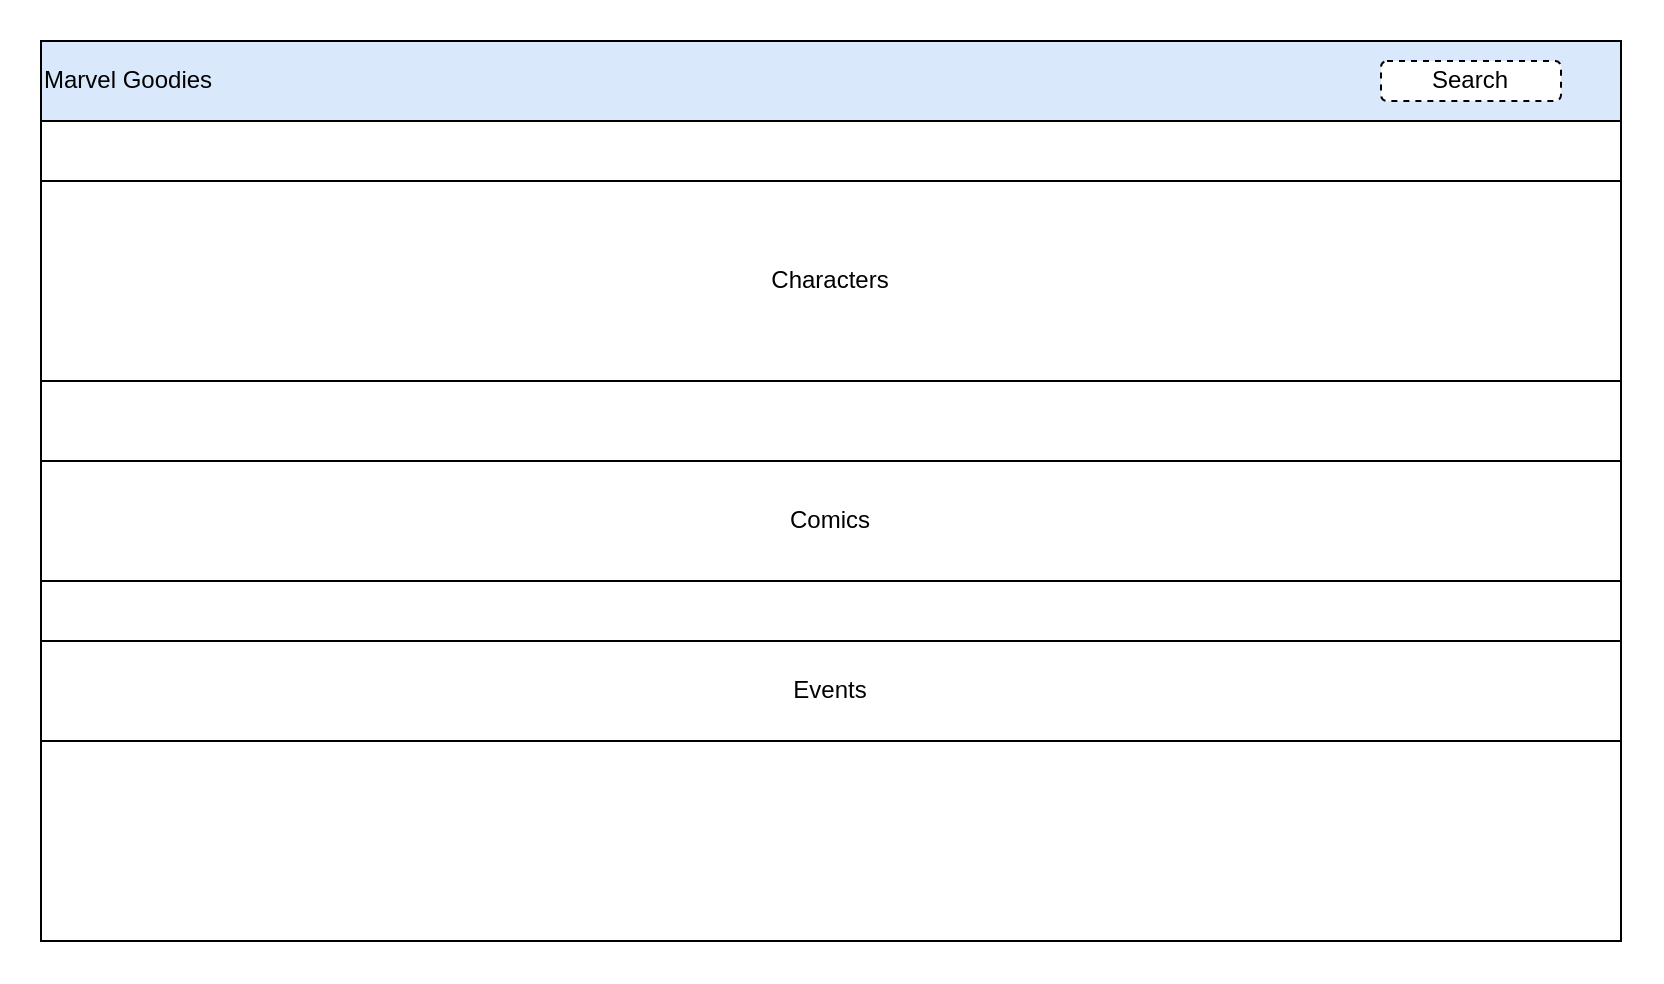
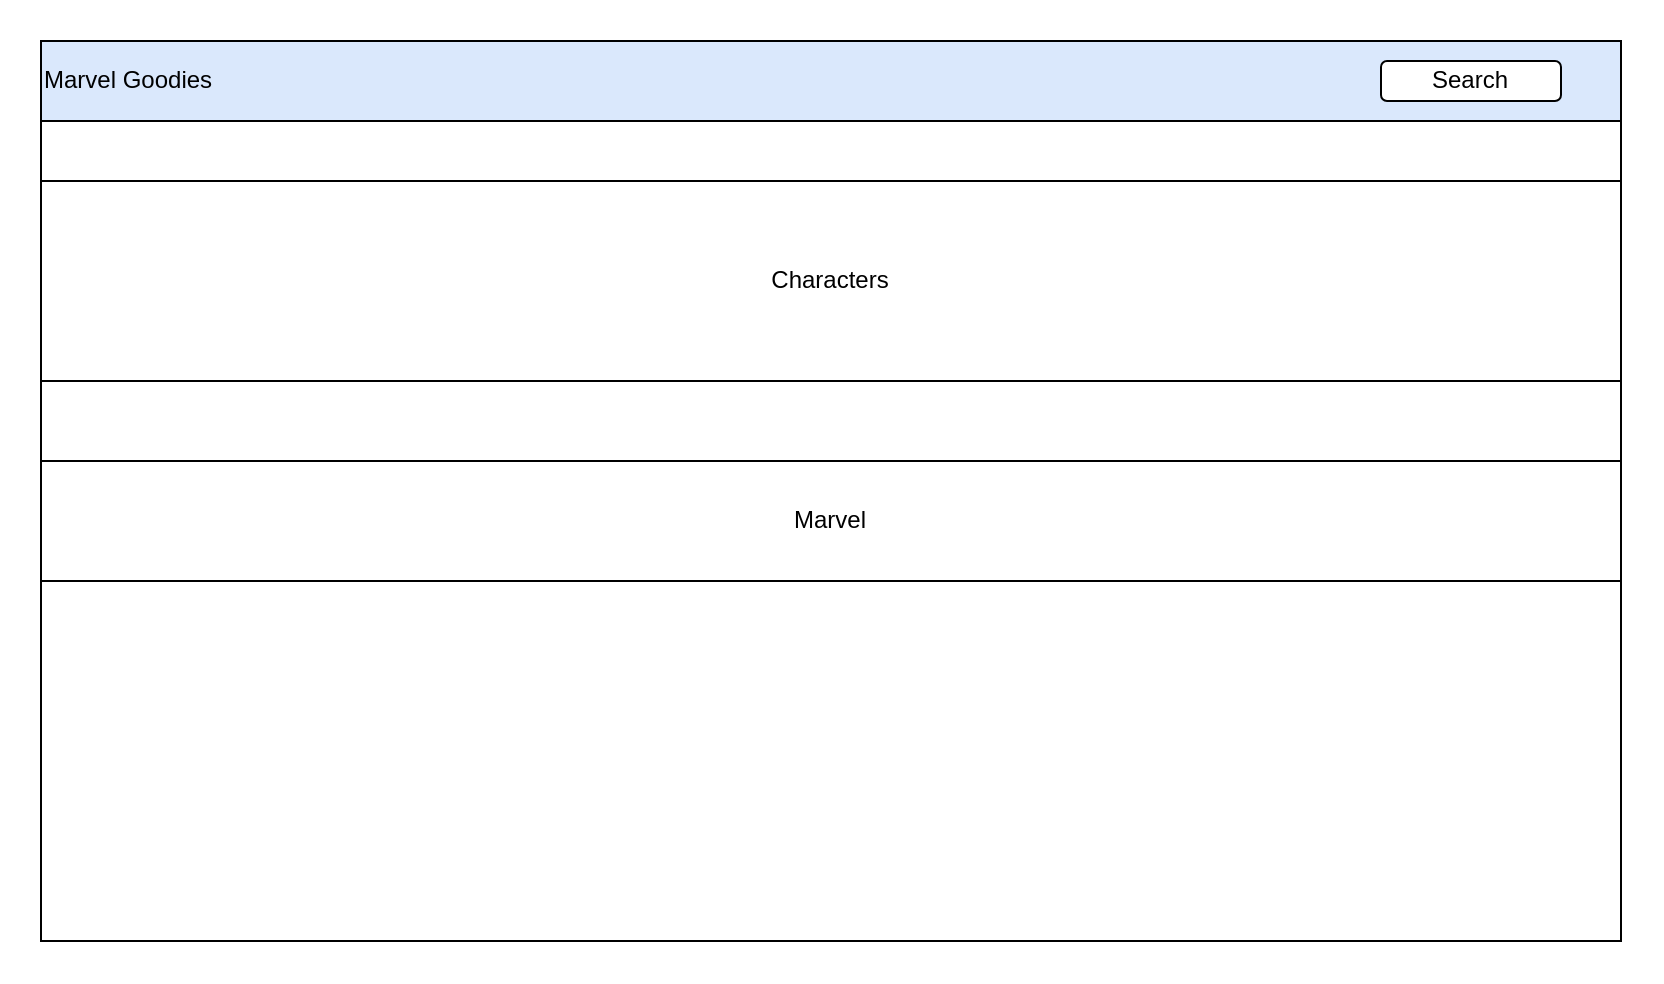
node "Search": style dashed -> solid
node "Comics": label "Comics" -> "Marvel"
node "Events": removed
